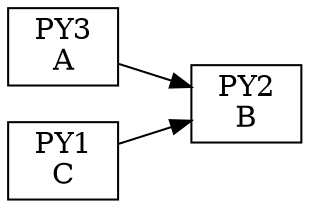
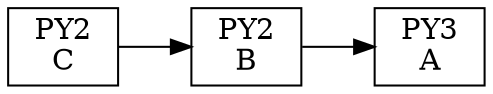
edge "PY3 A" -> "PY2 B": reversed
node "PY1 C": label "PY1 C" -> "PY2 C"
